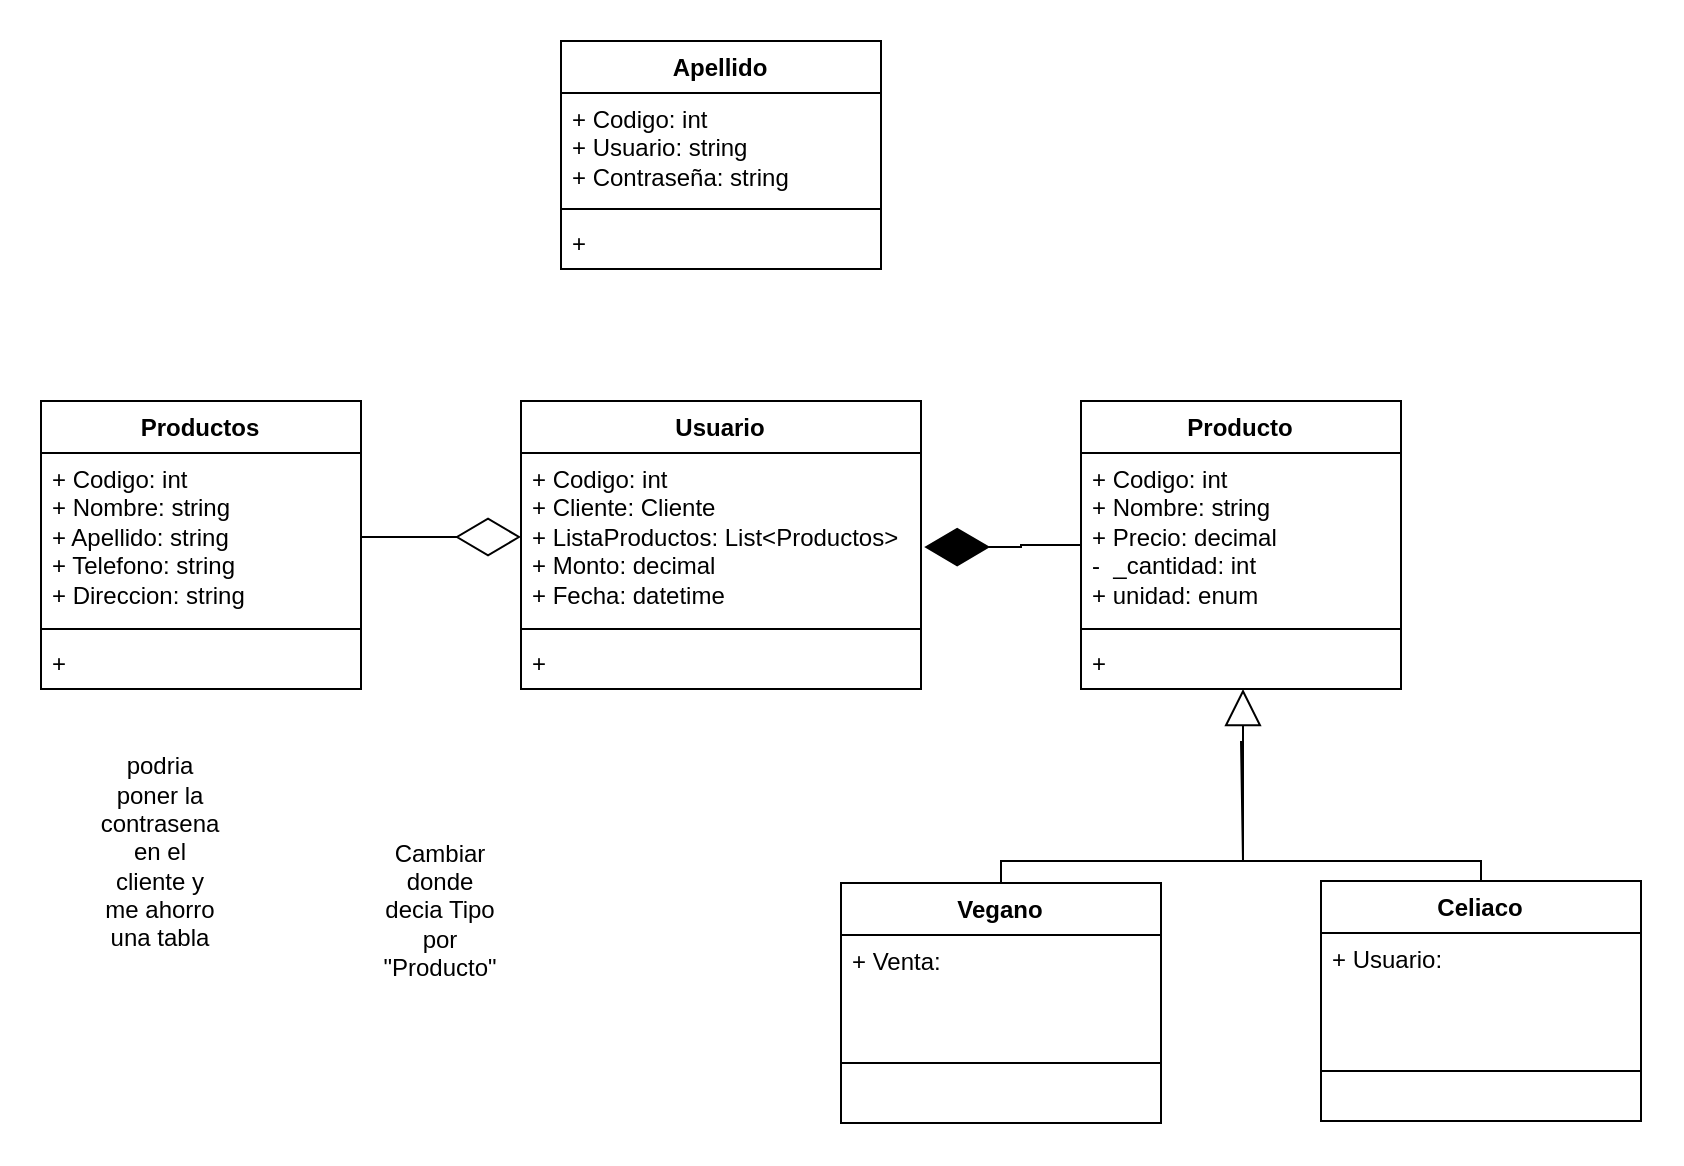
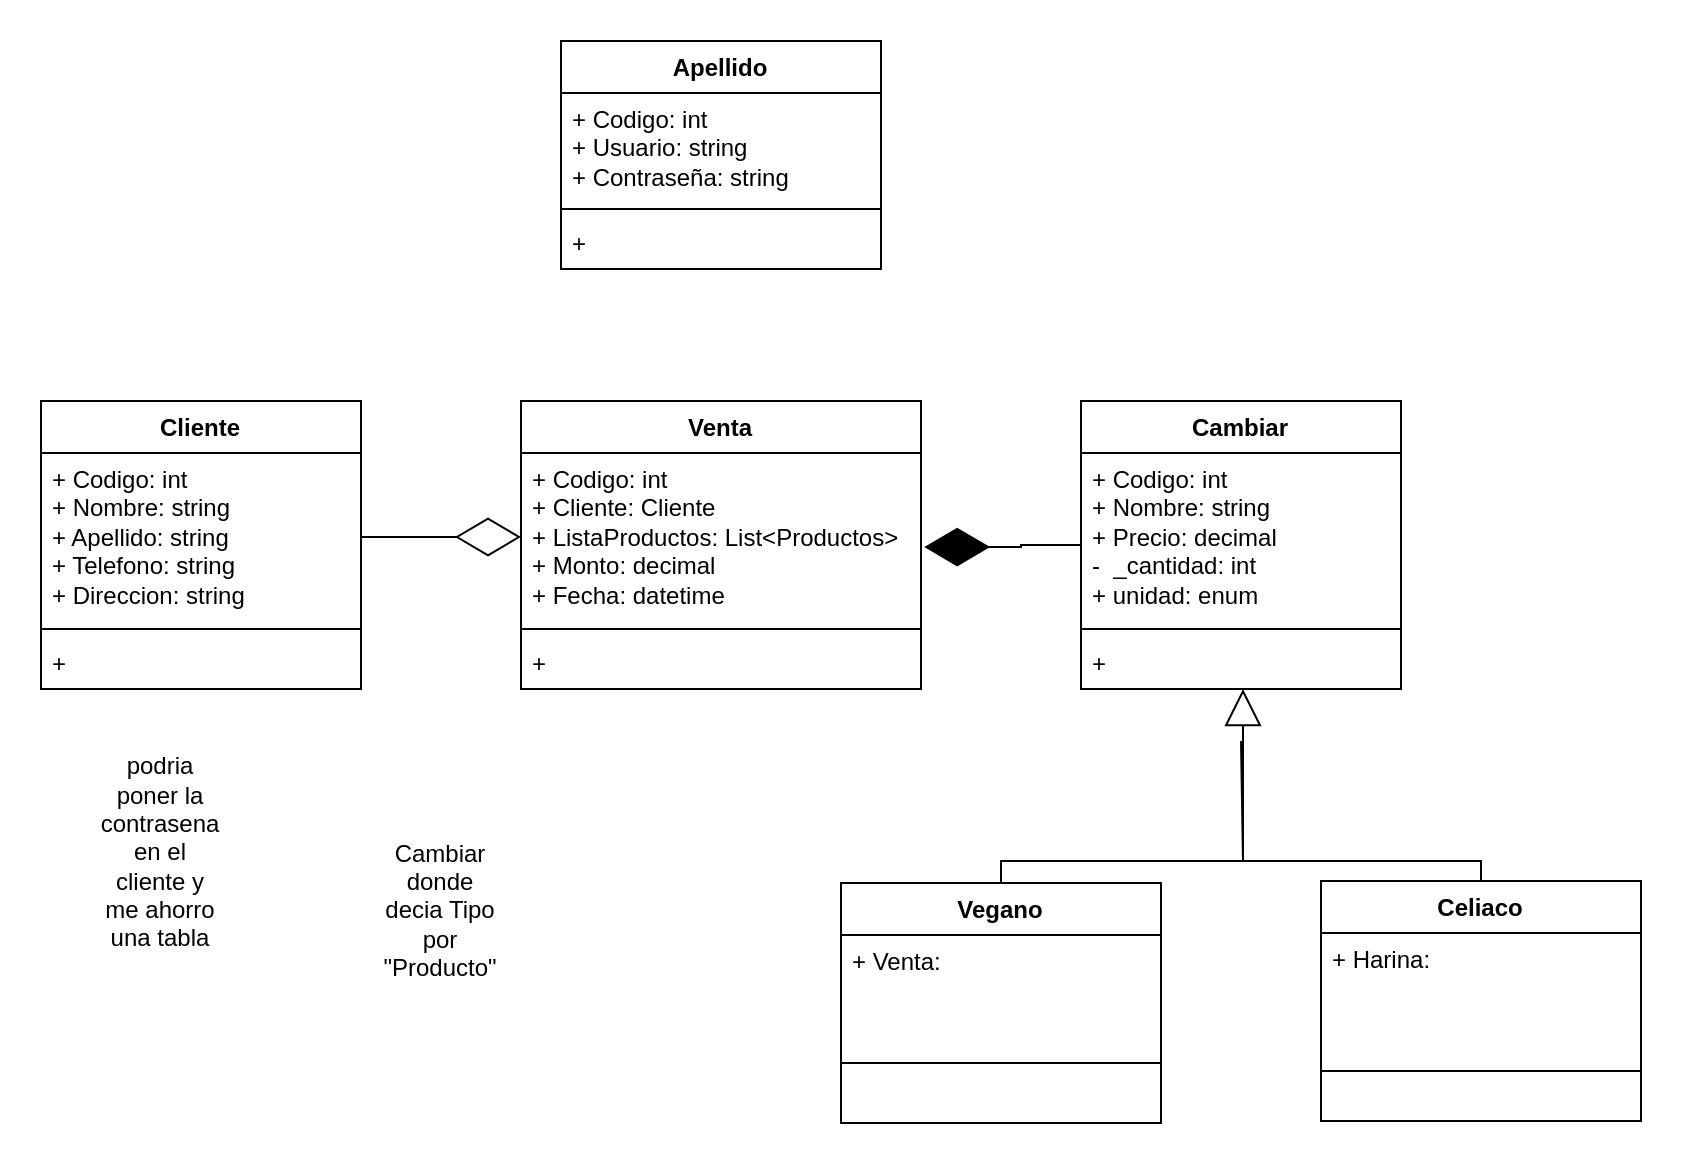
node "Productos": label "Productos" -> "Cliente"
node "Usuario": label "Usuario" -> "Venta"
node "Producto": label "Producto" -> "Cambiar"
node "+ Usuario:": label "+ Usuario:" -> "+ Harina:"
